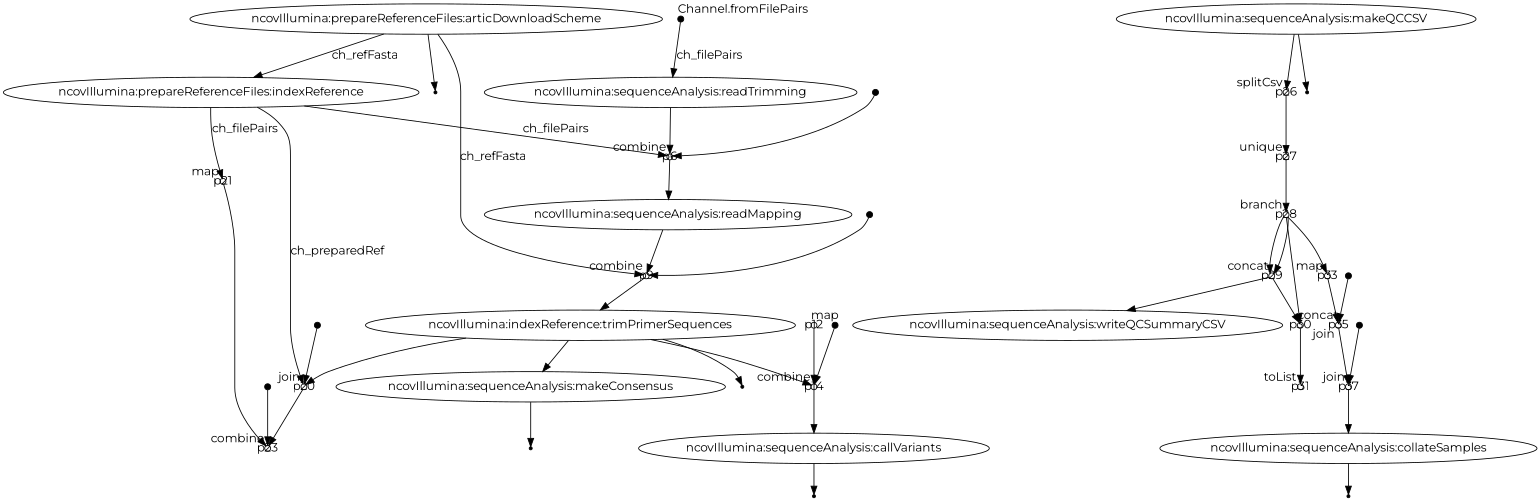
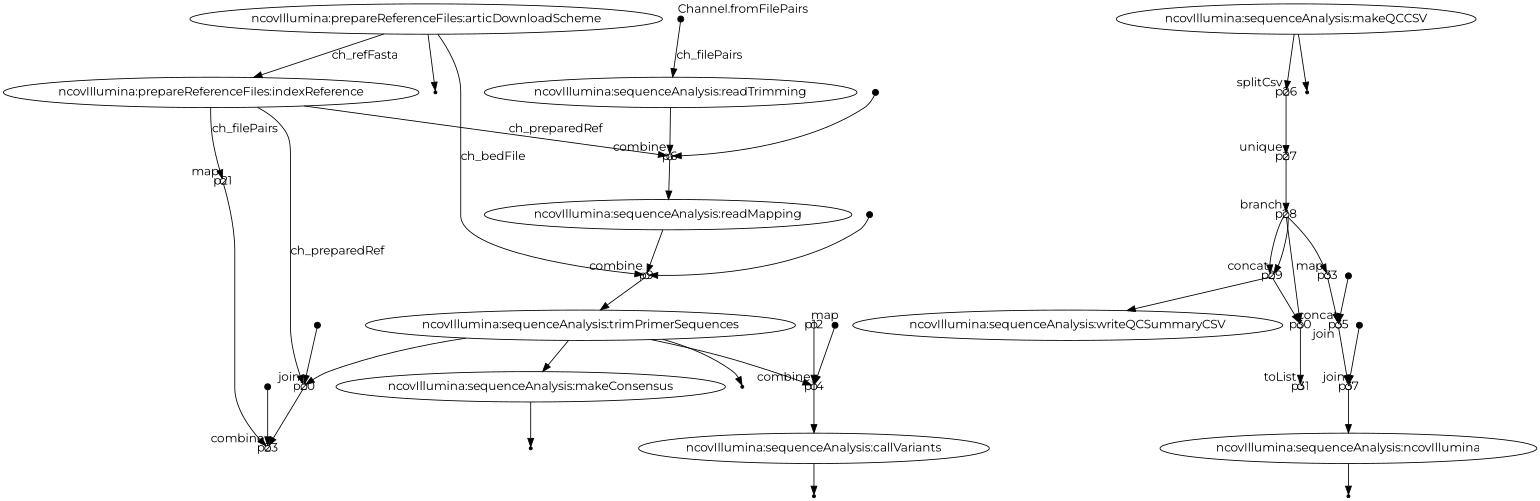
edge "ncovIllumina:prepareReferenceFiles:indexReference" -> "p6 combine": label "ch_filePairs" -> "ch_preparedRef"
edge "ncovIllumina:prepareReferenceFiles:articDownloadScheme" -> "p9 combine": label "ch_refFasta" -> "ch_bedFile"
node "ncovIllumina:indexReference:trimPrimerSequences": label "ncovIllumina:indexReference:trimPrimerSequences" -> "ncovIllumina:sequenceAnalysis:trimPrimerSequences"
node "ncovIllumina:sequenceAnalysis:collateSamples": label "ncovIllumina:sequenceAnalysis:collateSamples" -> "ncovIllumina:sequenceAnalysis:ncovIllumina"
